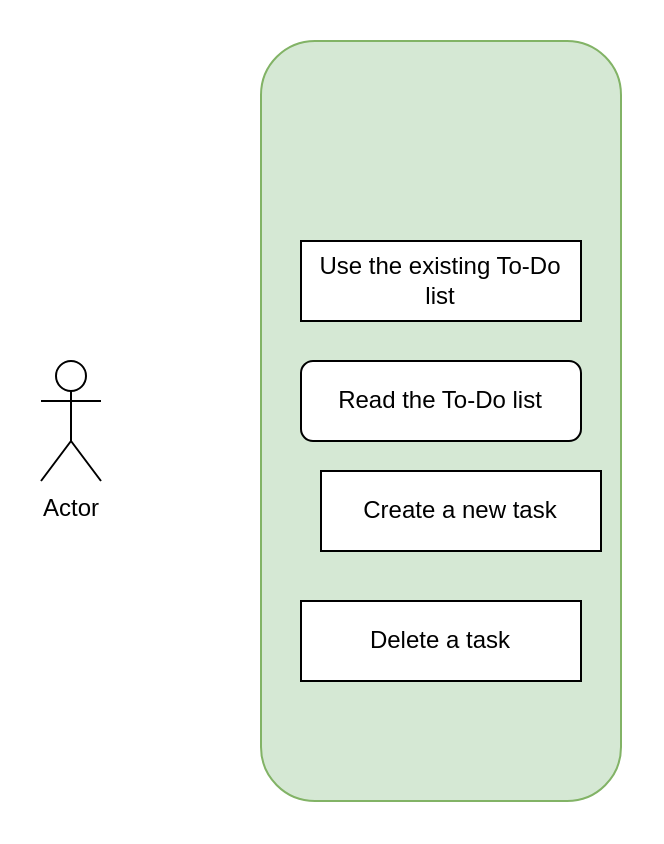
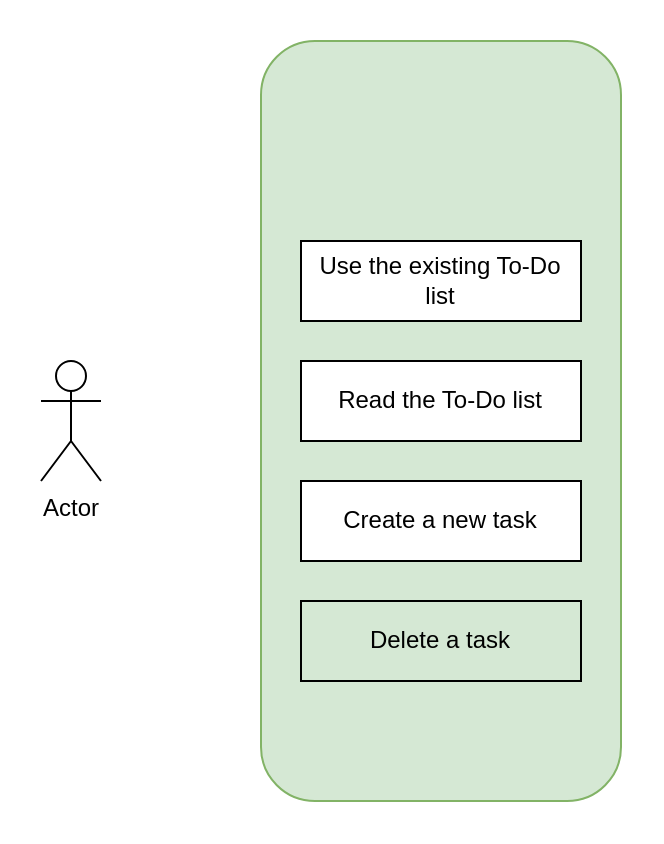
node "Read the To-Do list": shape rounded rectangle -> rectangle
node "Create a new task": moved (461, 511) -> (441, 521)
node "Delete a task": fillcolor #ffffff -> #d5e8d4
